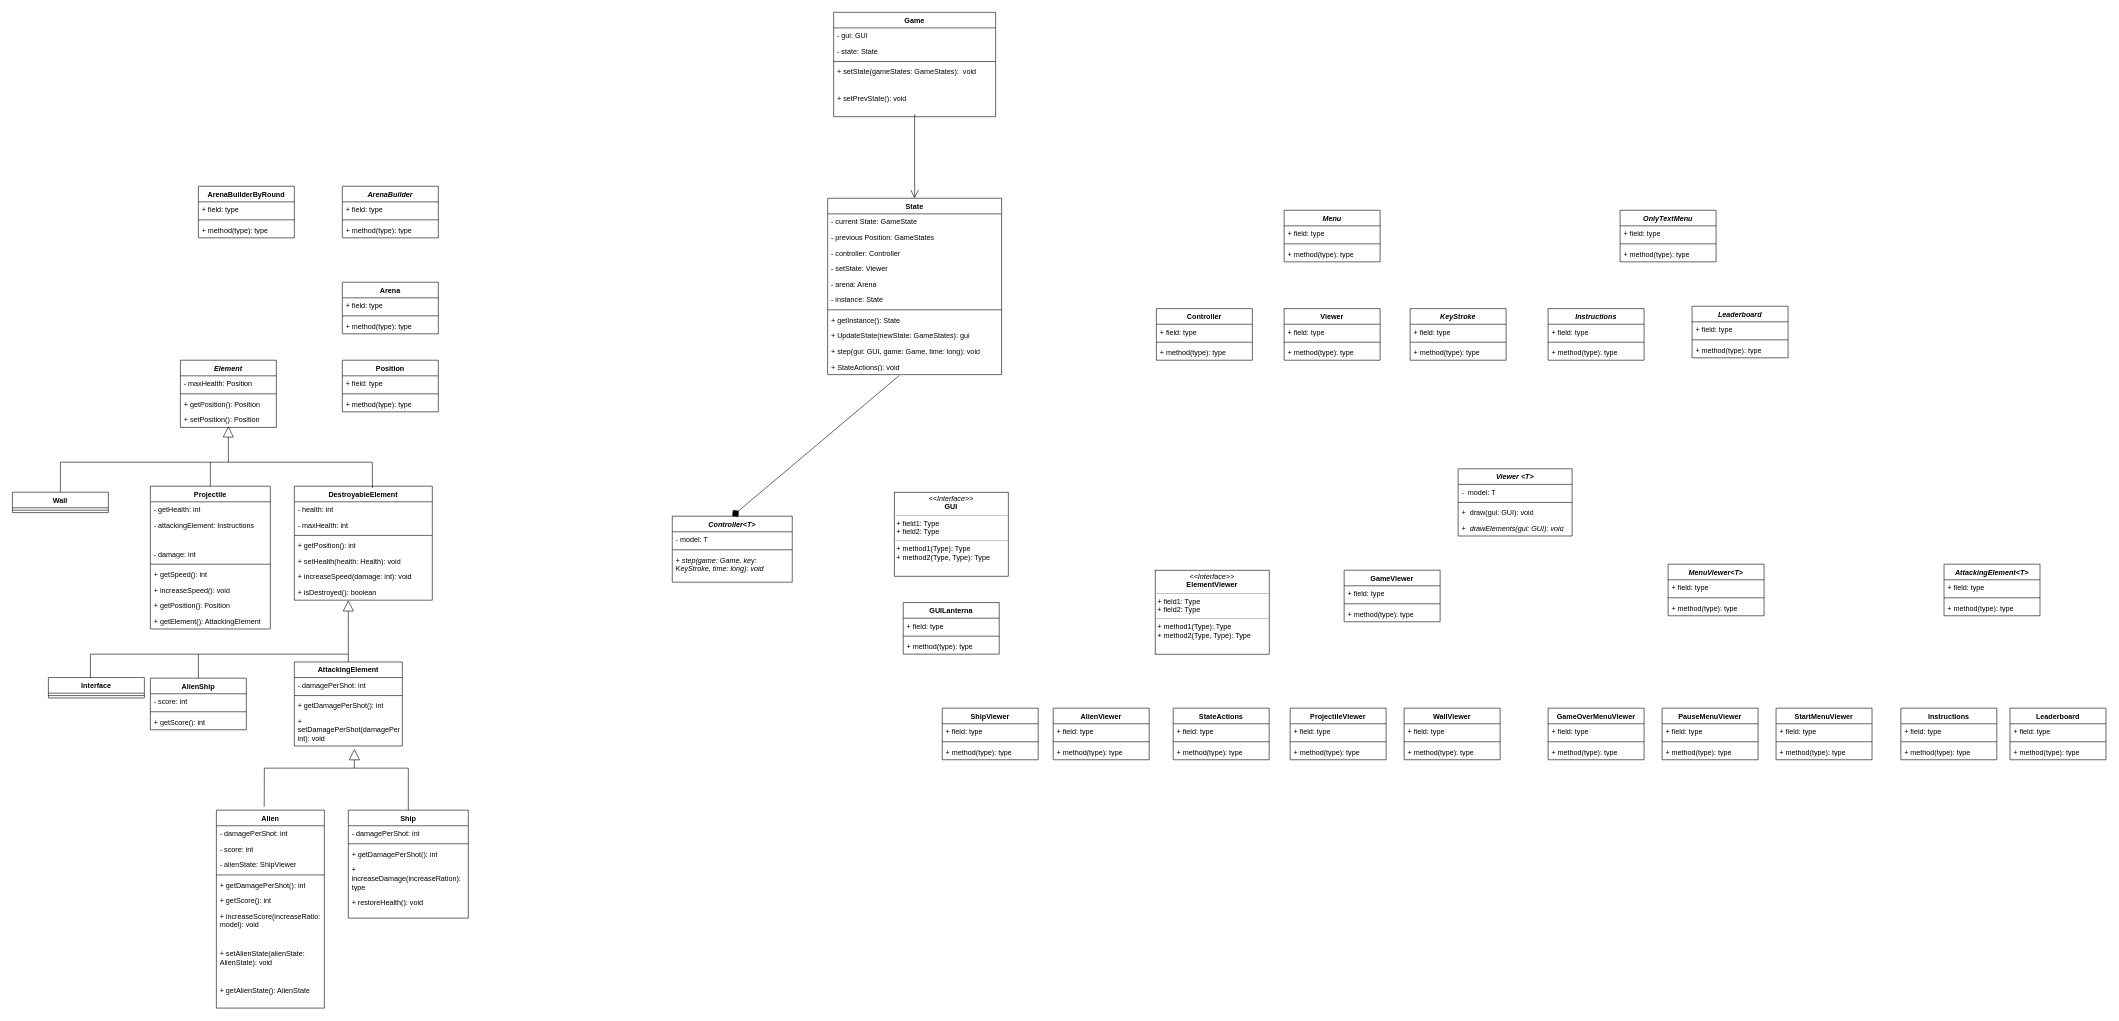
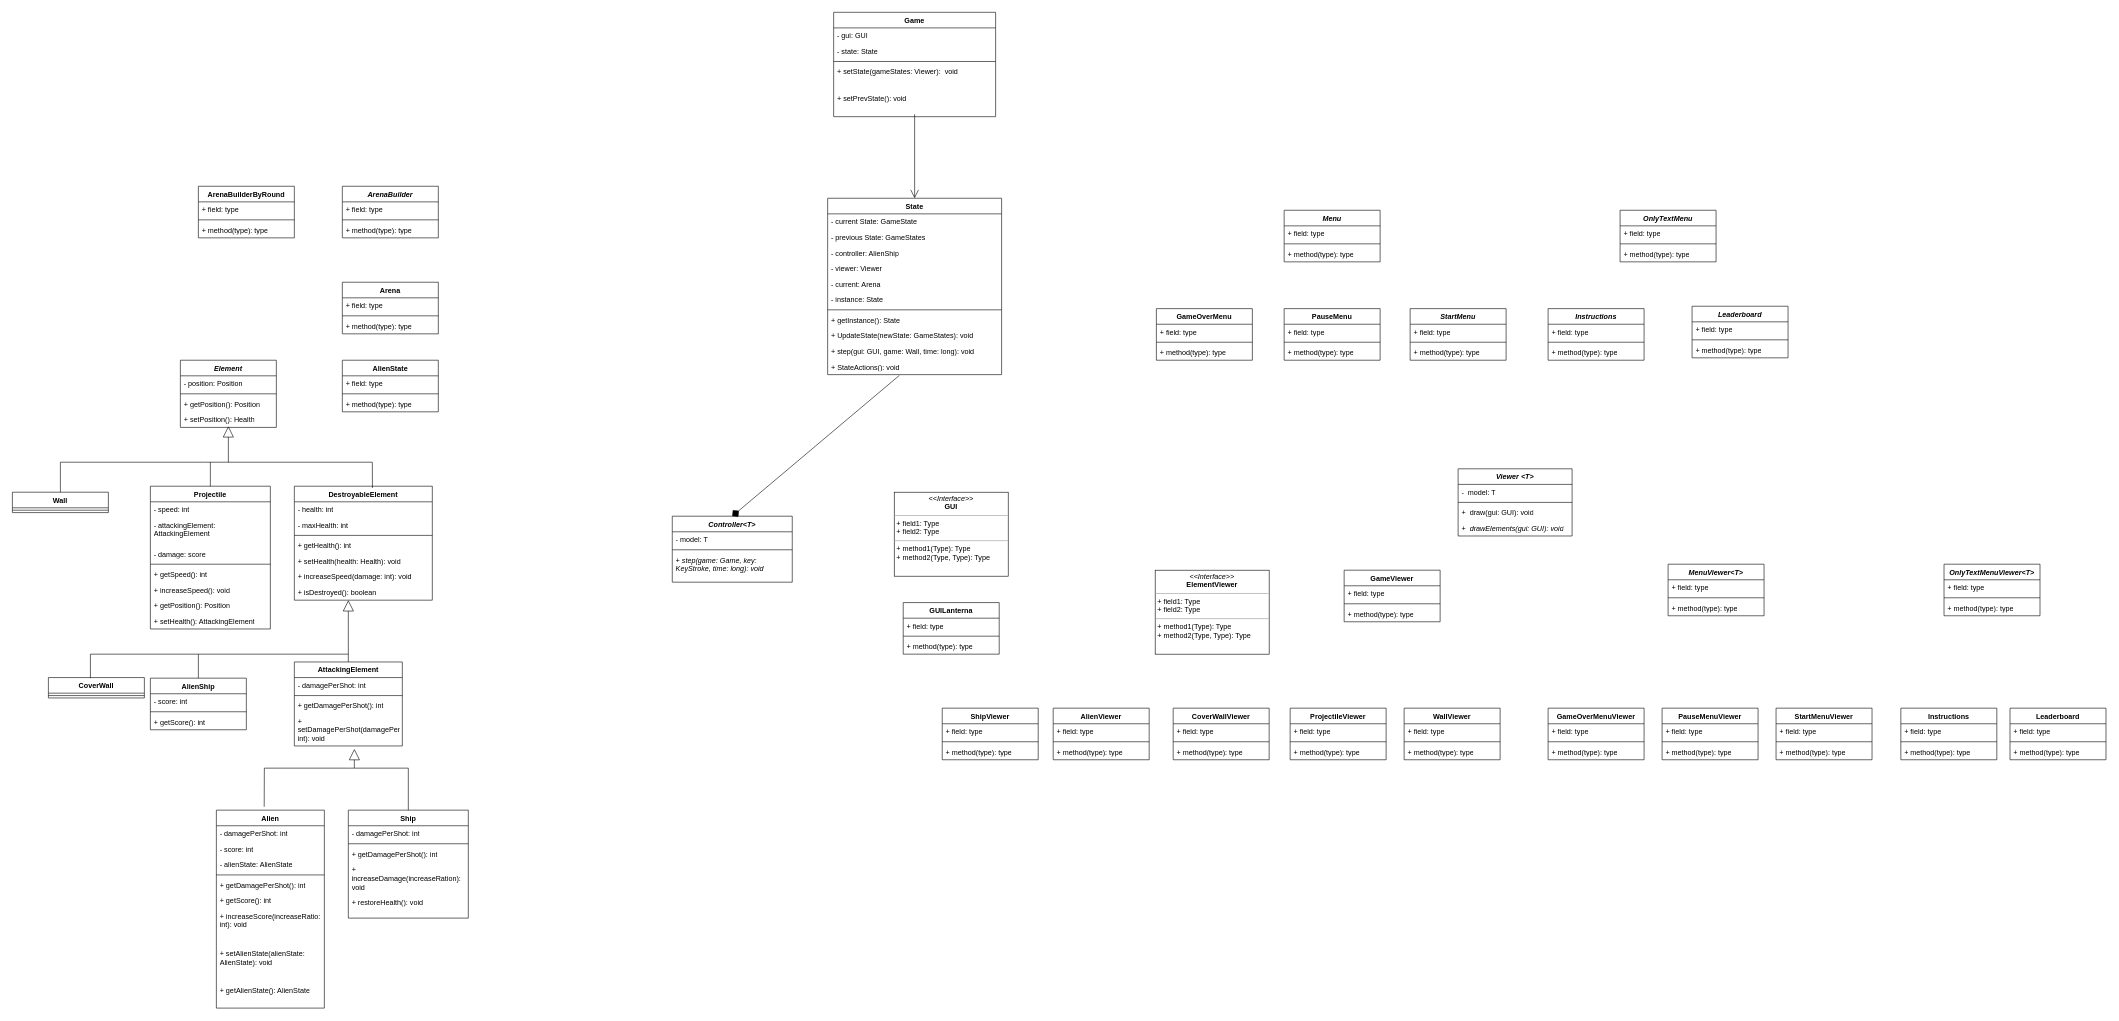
node "+ setState(gameStates: GameStates): void": label "+ setState(gameStates: GameStates): void" -> "+ setState(gameStates: Viewer): void"
node "- previous Position: GameStates": label "- previous Position: GameStates" -> "- previous State: GameStates"
node "- controller: Controller": label "- controller: Controller" -> "- controller: AlienShip"
node "- setState: Viewer": label "- setState: Viewer" -> "- viewer: Viewer"
node "- arena: Arena": label "- arena: Arena" -> "- current: Arena"
node "Controller": label "Controller" -> "GameOverMenu"
node "Viewer": label "Viewer" -> "PauseMenu"
node "KeyStroke": label "KeyStroke" -> "StartMenu"
node "+ UpdateState(newState: GameStates): gui": label "+ UpdateState(newState: GameStates): gui" -> "+ UpdateState(newState: GameStates): void"
node "+ step(gui: GUI, game: Game, time: long): void": label "+ step(gui: GUI, game: Game, time: long): void" -> "+ step(gui: GUI, game: Wall, time: long): void"
node "Position": label "Position" -> "AlienState"
node "- maxHealth: Position": label "- maxHealth: Position" -> "- position: Position"
node "+ setPosition(): Position": label "+ setPosition(): Position" -> "+ setPosition(): Health"
node "- getHealth: int": label "- getHealth: int" -> "- speed: int"
node "- attackingElement: Instructions": label "- attackingElement: Instructions" -> "- attackingElement: AttackingElement"
node "+ getPosition(): int": label "+ getPosition(): int" -> "+ getHealth(): int"
node "- damage: int": label "- damage: int" -> "- damage: score"
node "AttackingElement<T>": label "AttackingElement<T>" -> "OnlyTextMenuViewer<T>"
node "+ getElement(): AttackingElement": label "+ getElement(): AttackingElement" -> "+ setHealth(): AttackingElement"
node "Interface": label "Interface" -> "CoverWall"
node "StateActions": label "StateActions" -> "CoverWallViewer"
node "- alienState: ShipViewer": label "- alienState: ShipViewer" -> "- alienState: AlienState"
node "+ increaseDamage(increaseRation): type": label "+ increaseDamage(increaseRation): type" -> "+ increaseDamage(increaseRation): void"
node "+ increaseScore(increaseRatio: model): void": label "+ increaseScore(increaseRatio: model): void" -> "+ increaseScore(increaseRatio: int): void"
